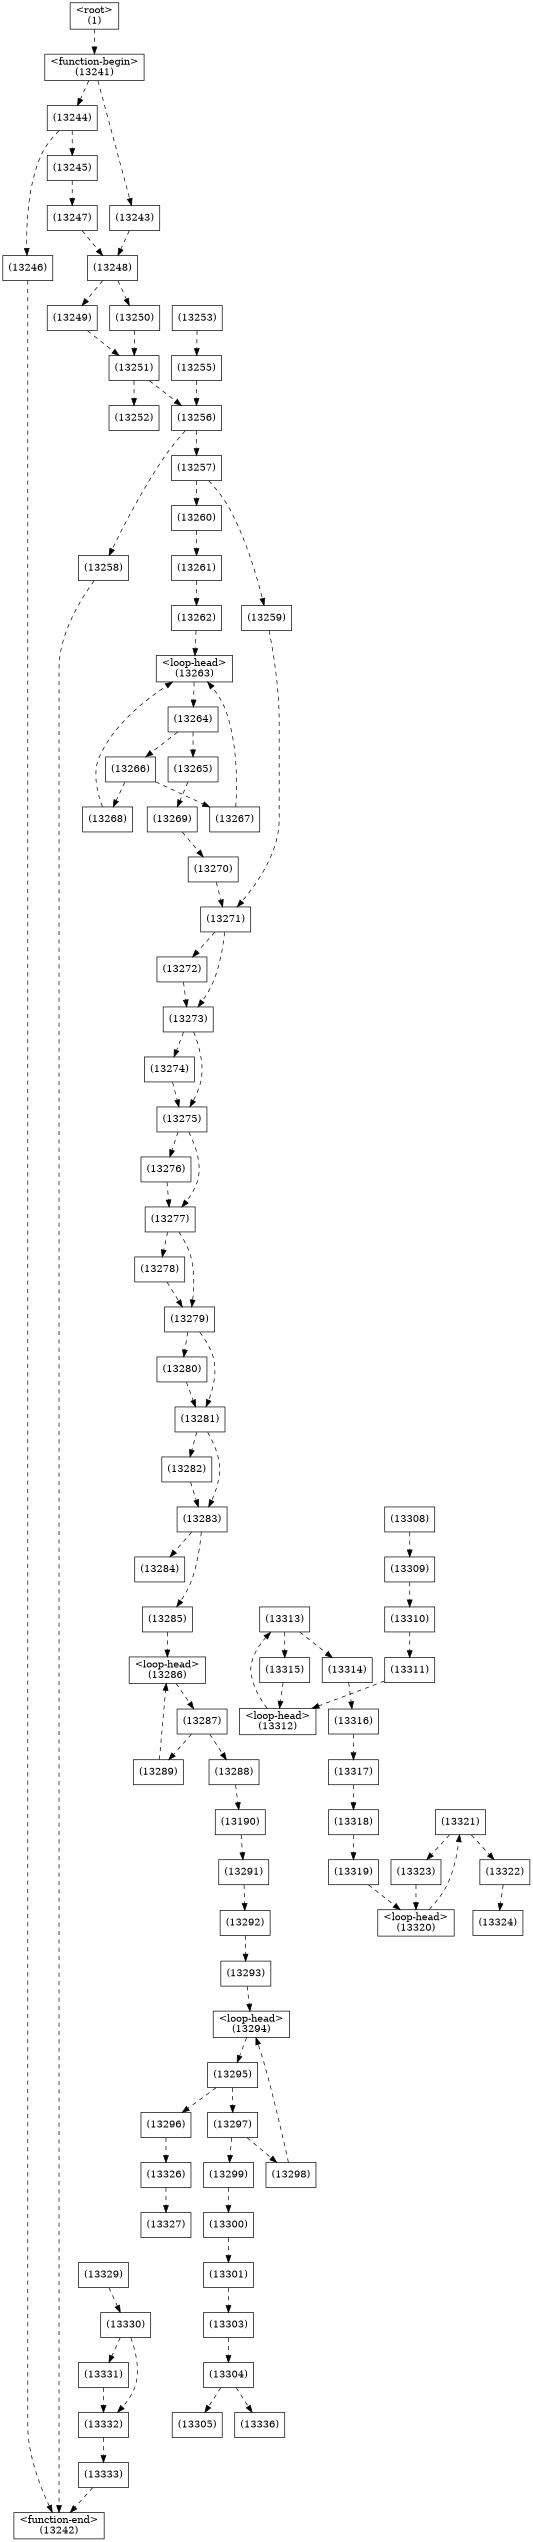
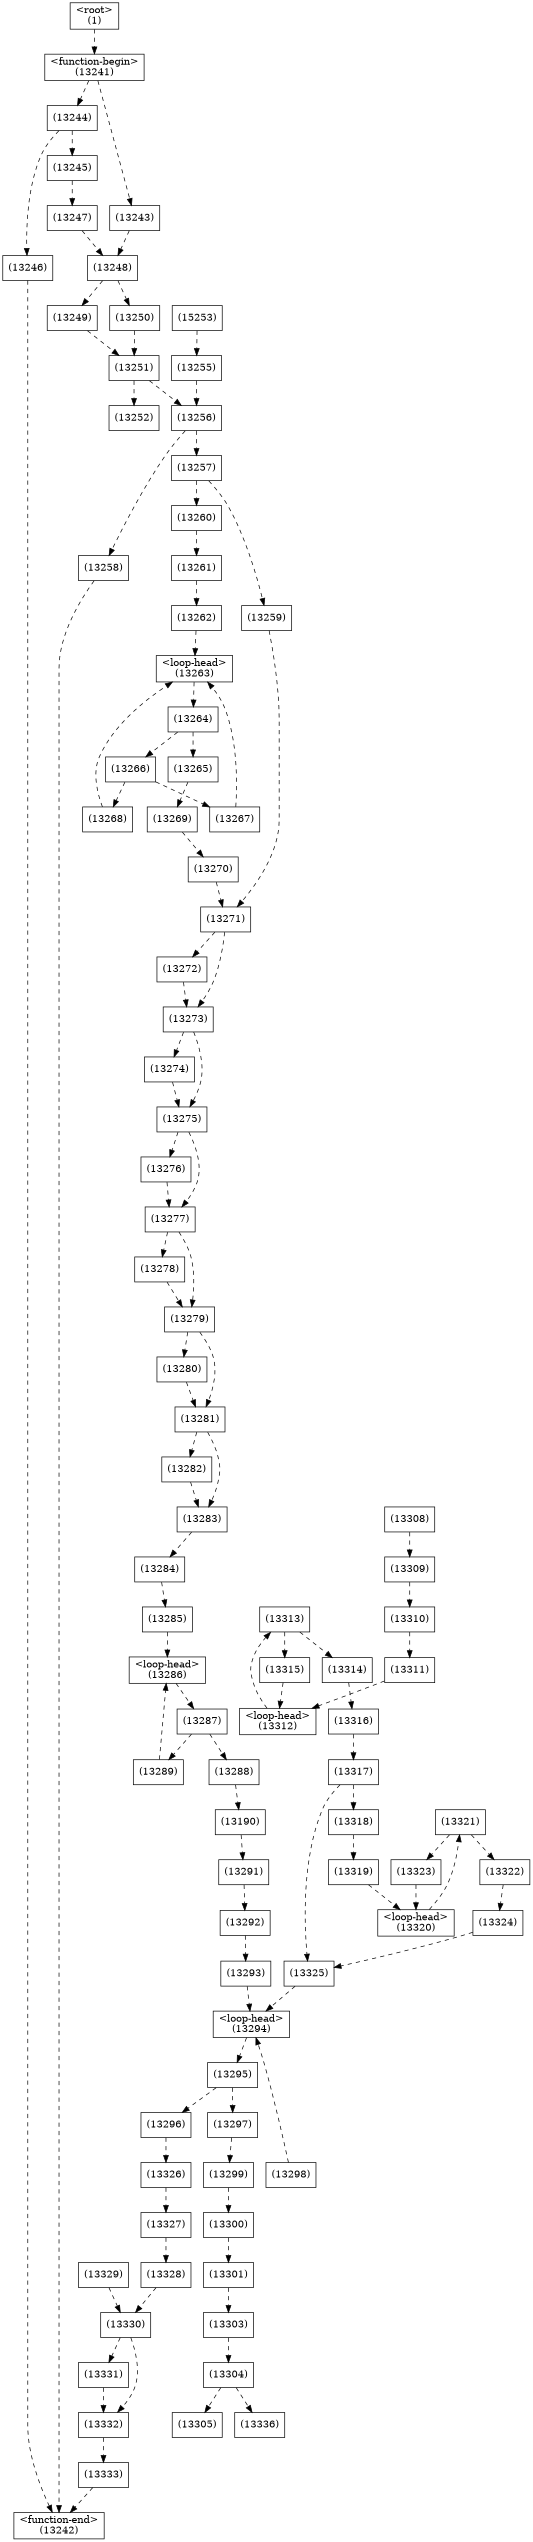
node "(13253)": label "(13253)" -> "(15253)"
edge "(13283)" -> "(13285)": now "(13284)" -> "(13285)"
node "(13325)": added
edge "(13297)" -> "(13298)": removed
node "(13328)": added
